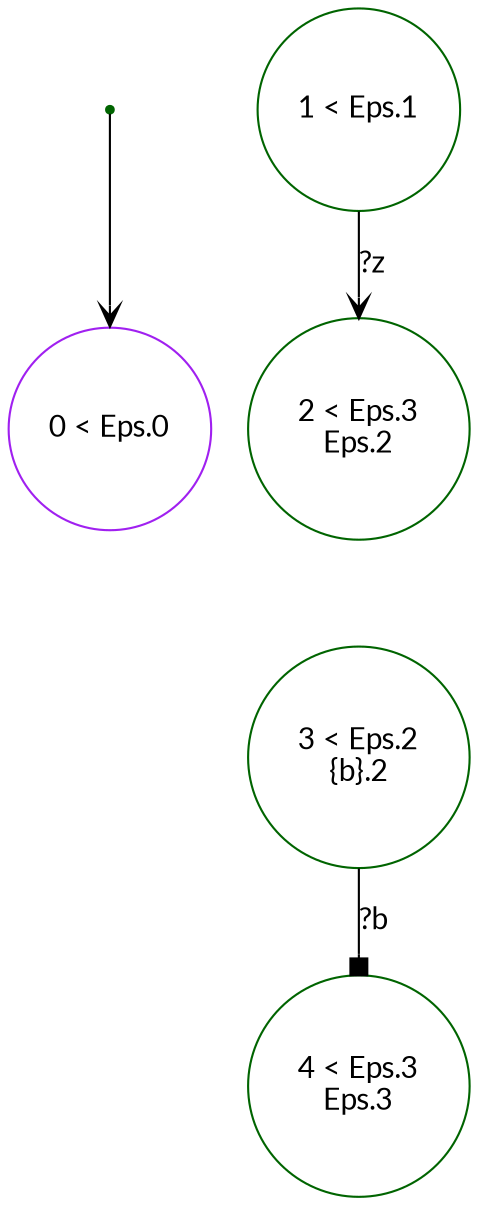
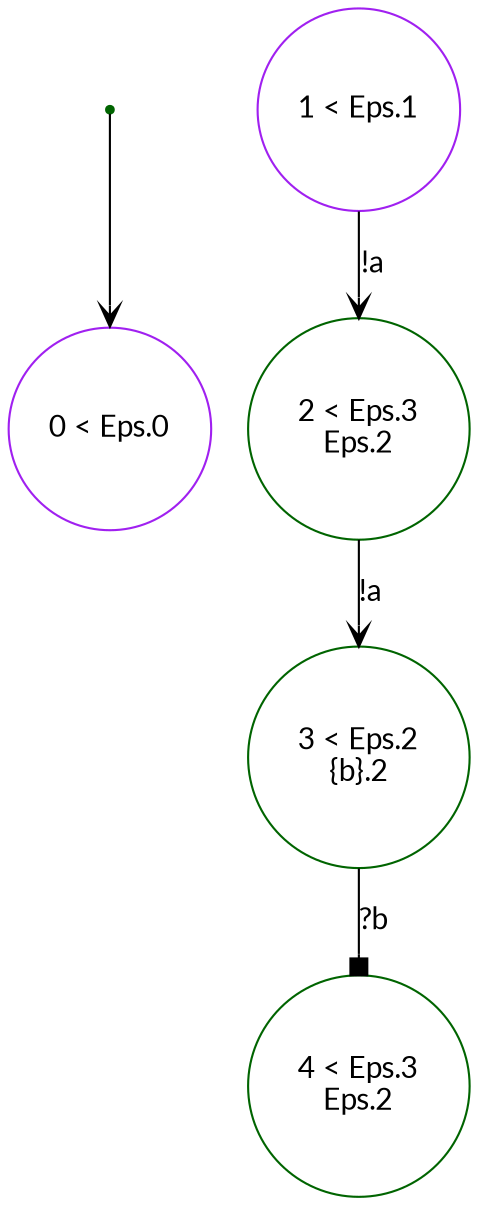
node "1 < Eps.1": color darkgreen -> purple
edge "1 < Eps.1" -> "2 < Eps.3 Eps.2": label "?z" -> "!a"
edge "2 < Eps.3 Eps.2" -> "3 < Eps.2 {b}.2": added, label "!a"
node "4 < Eps.3 Eps.3": label "4 < Eps.3 Eps.3" -> "4 < Eps.3 Eps.2"
